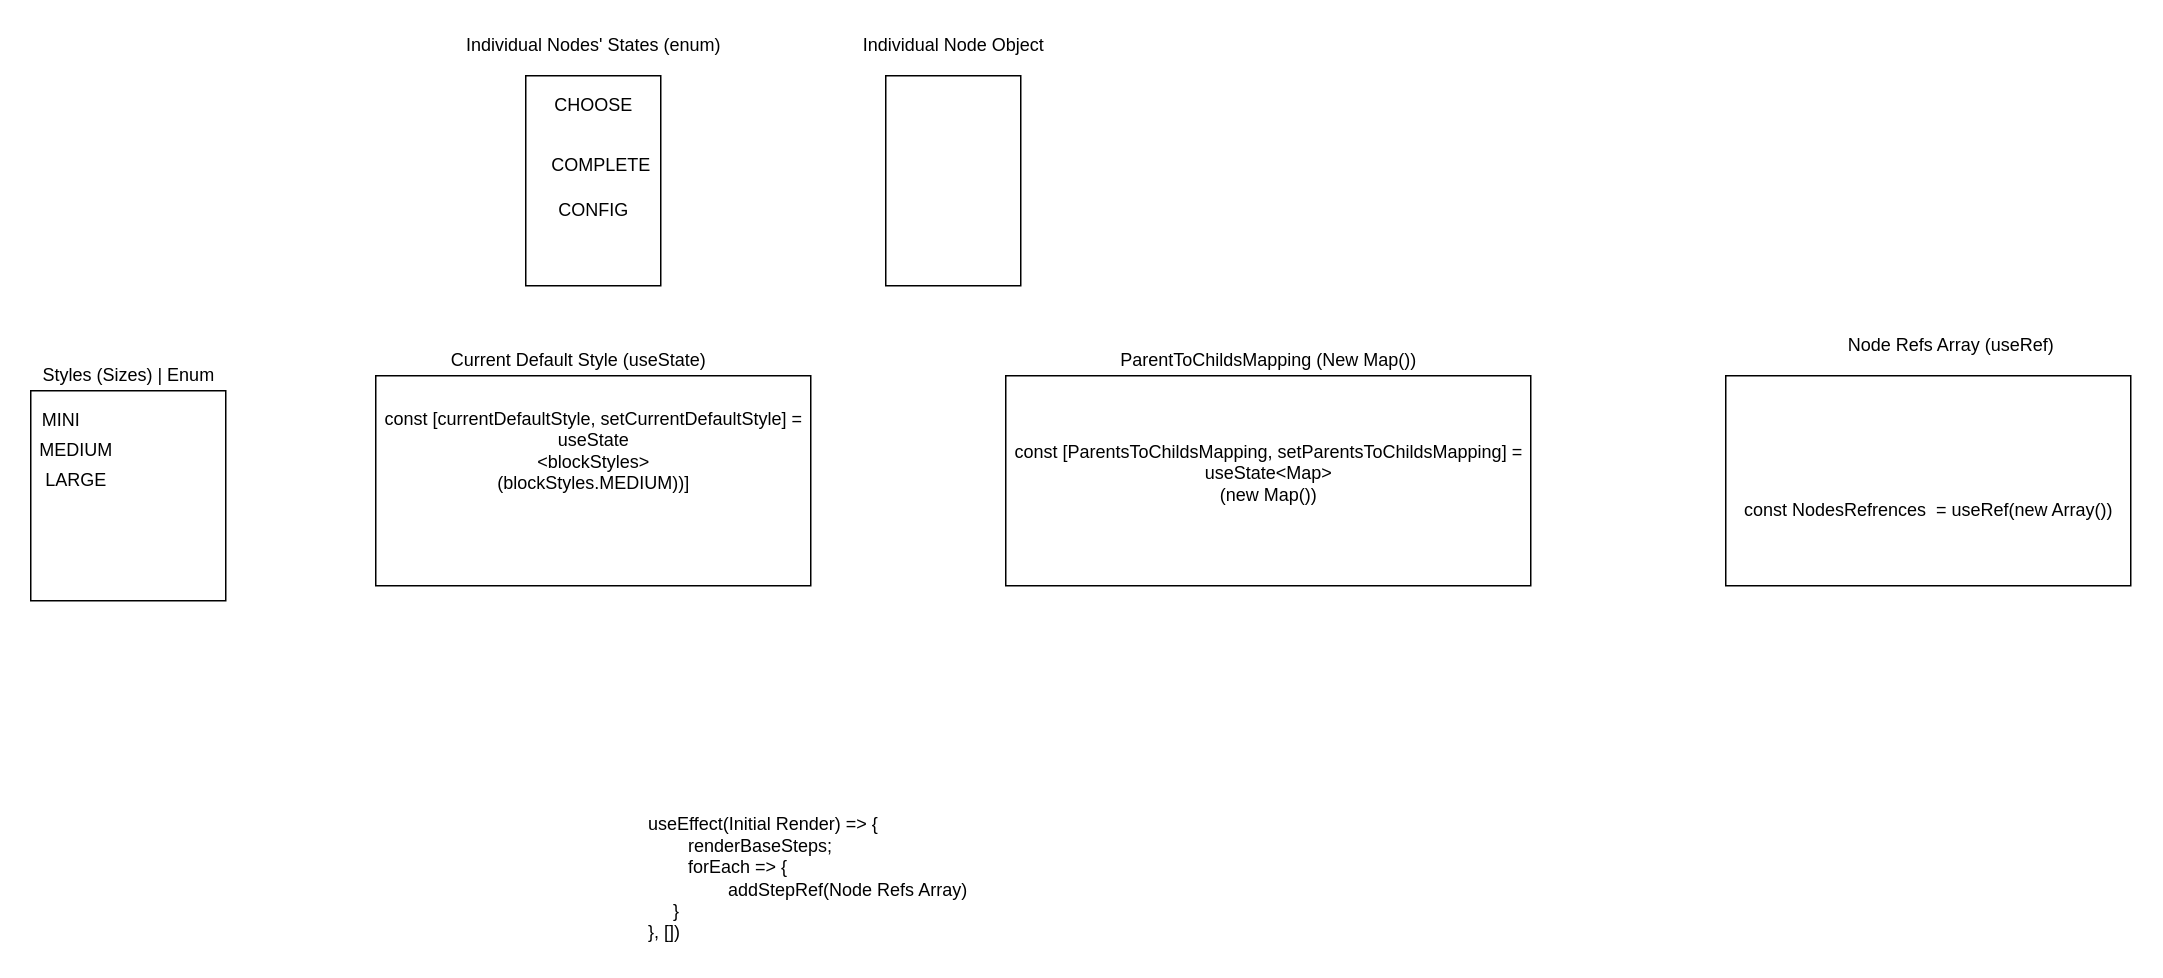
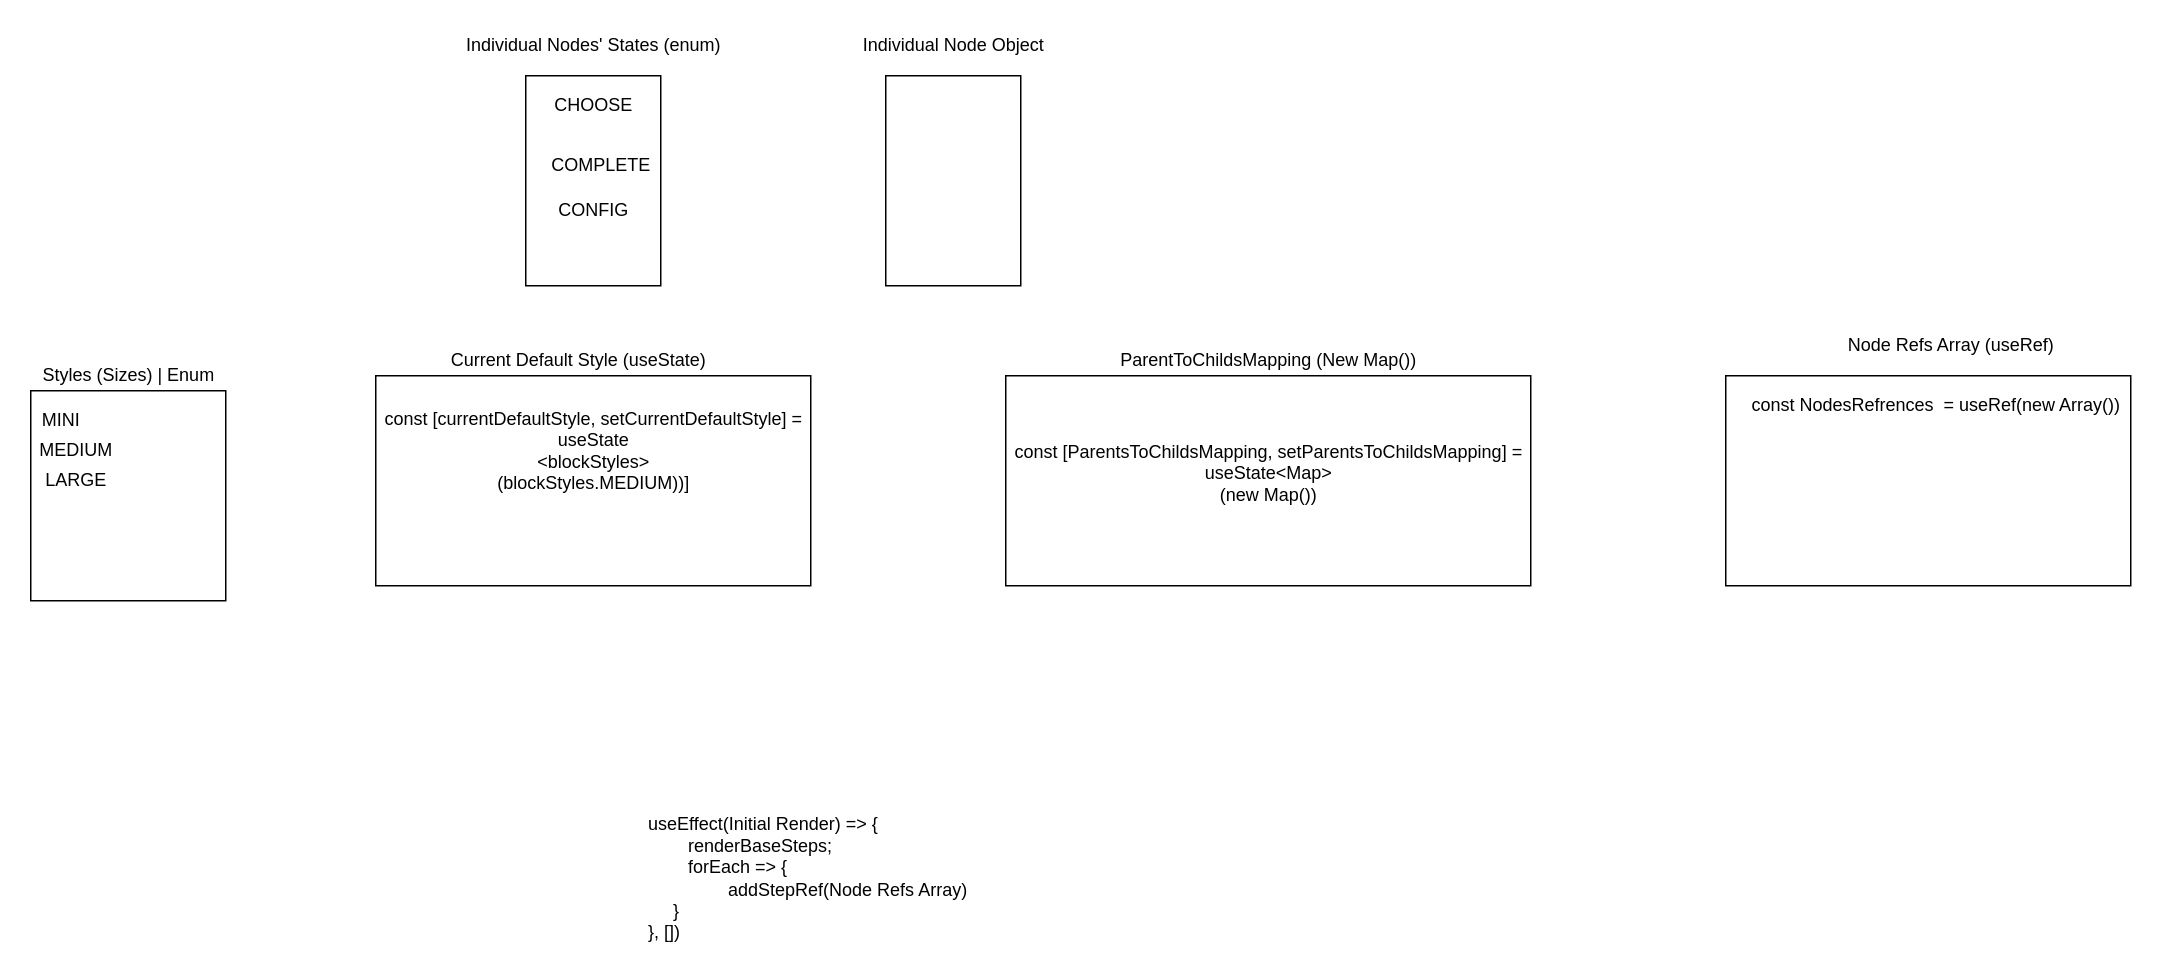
node "const NodesRefrences = useRef(new Array())": moved (1928, 511) -> (1936, 406)
